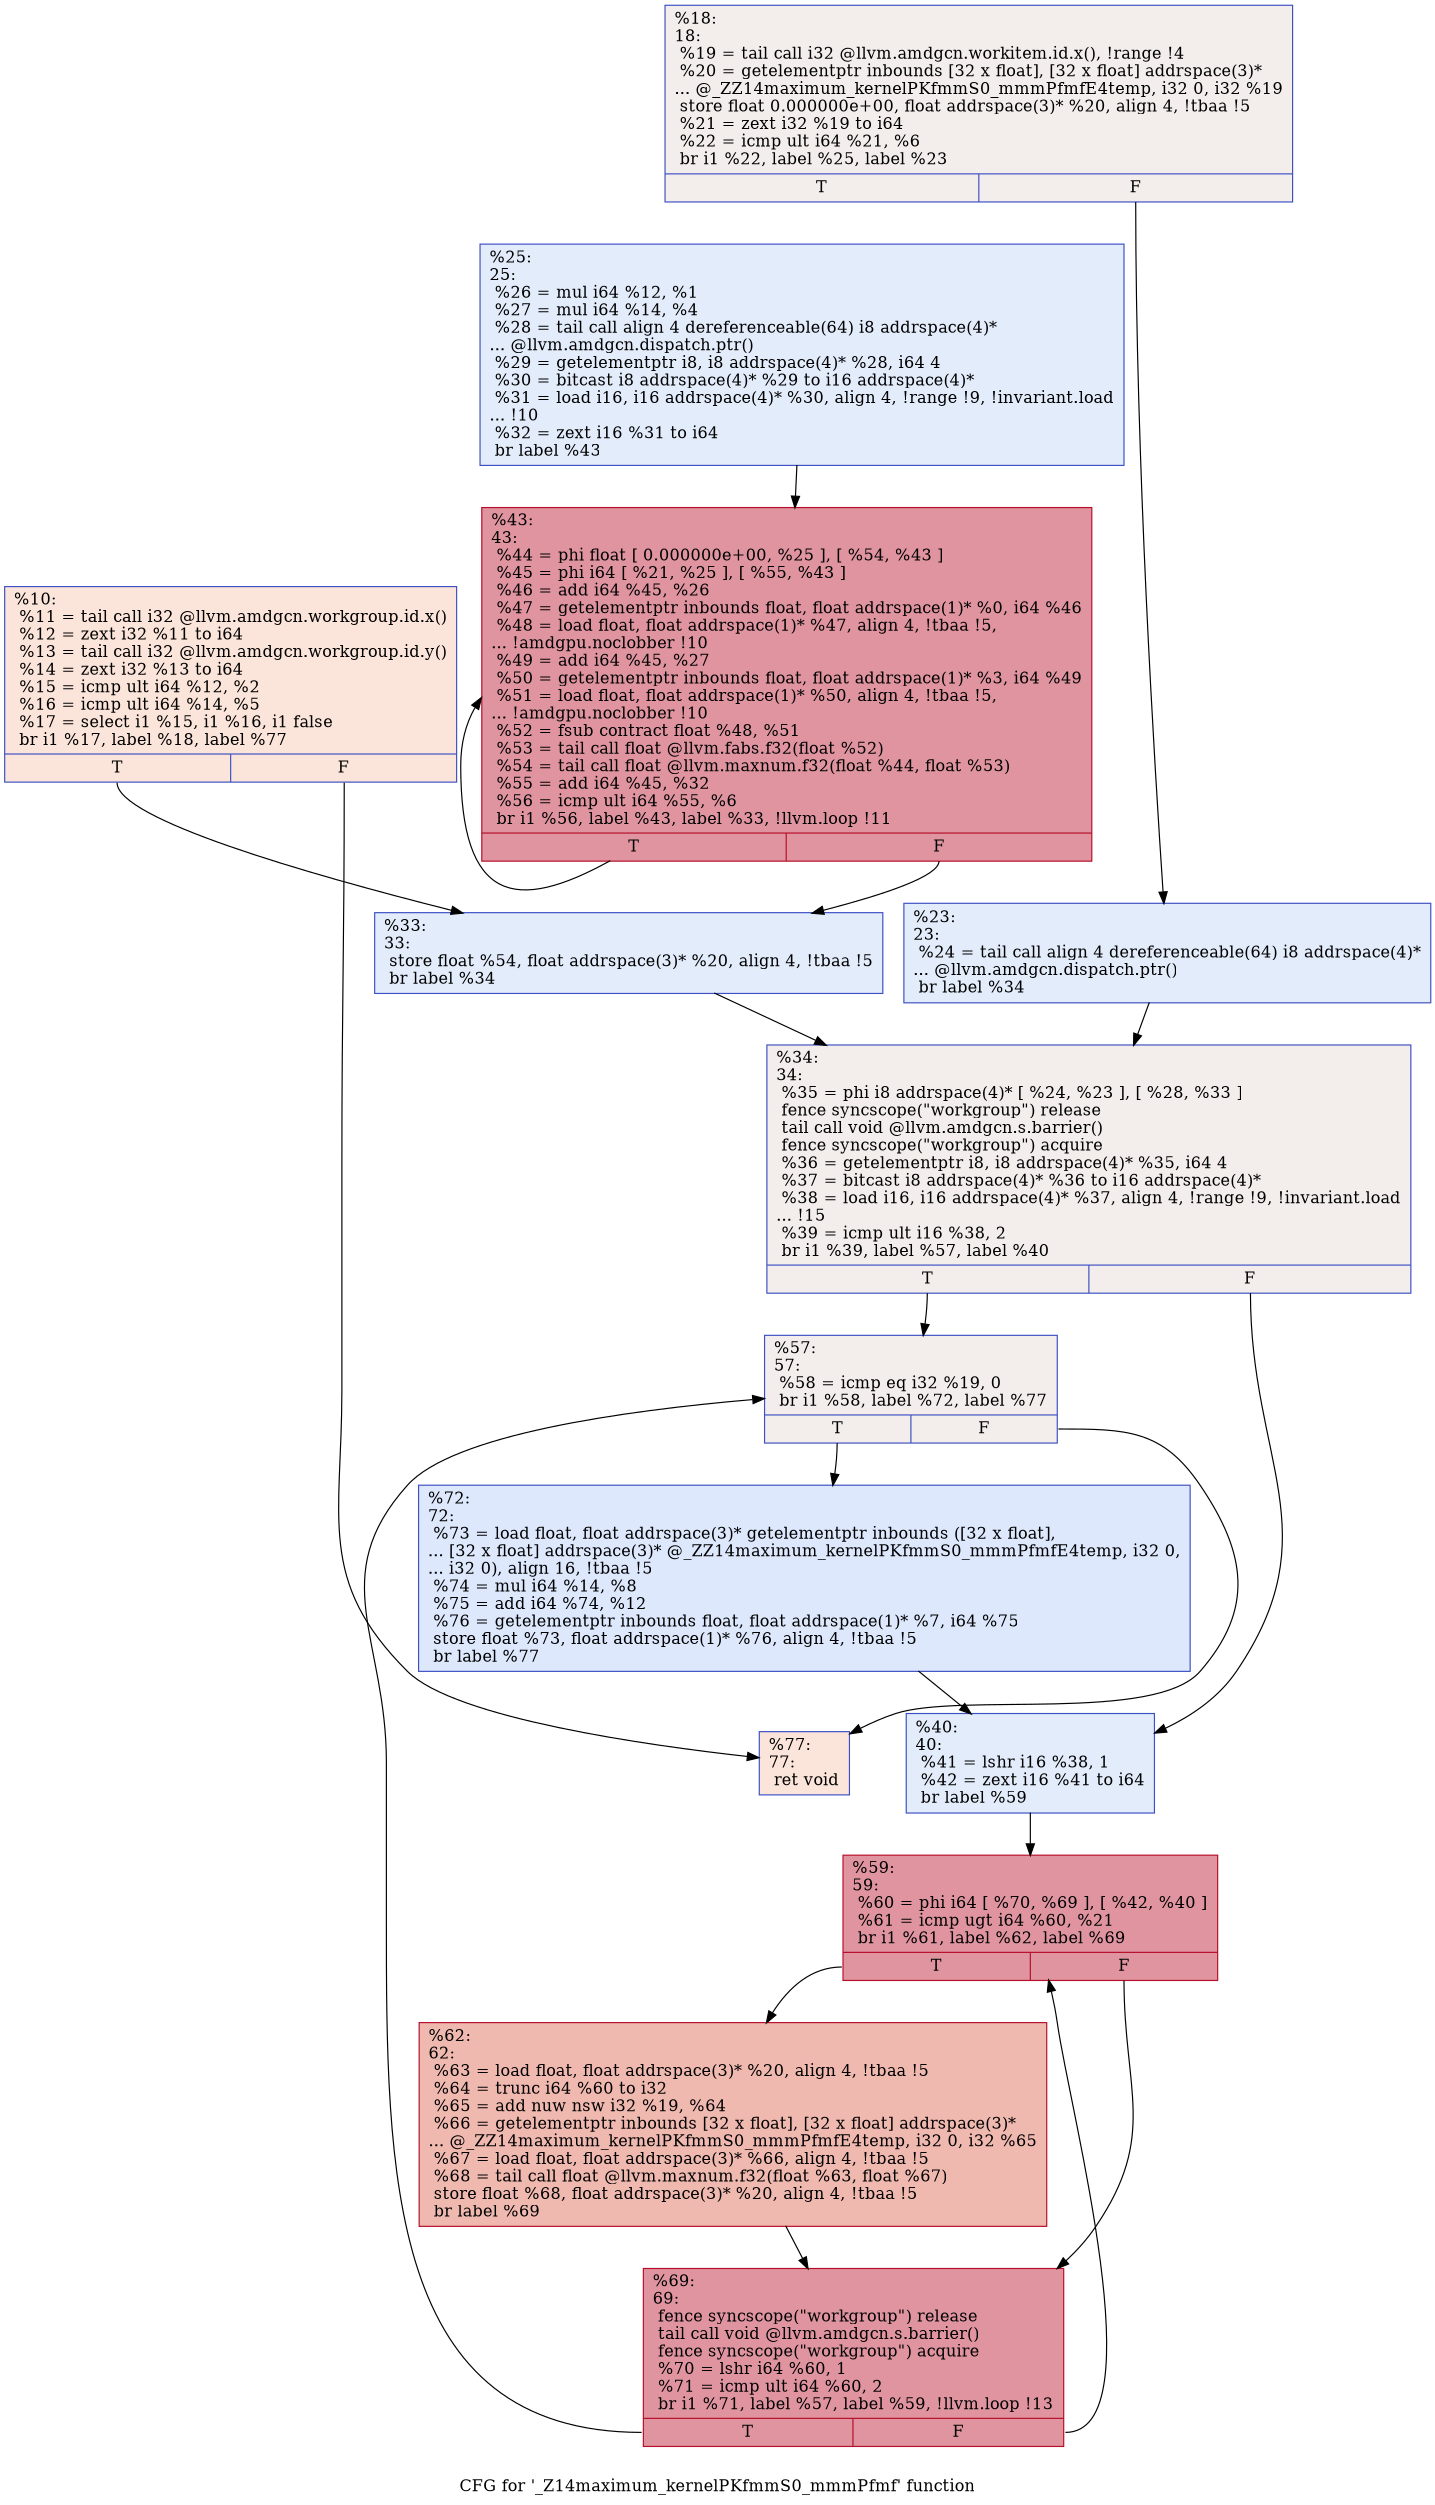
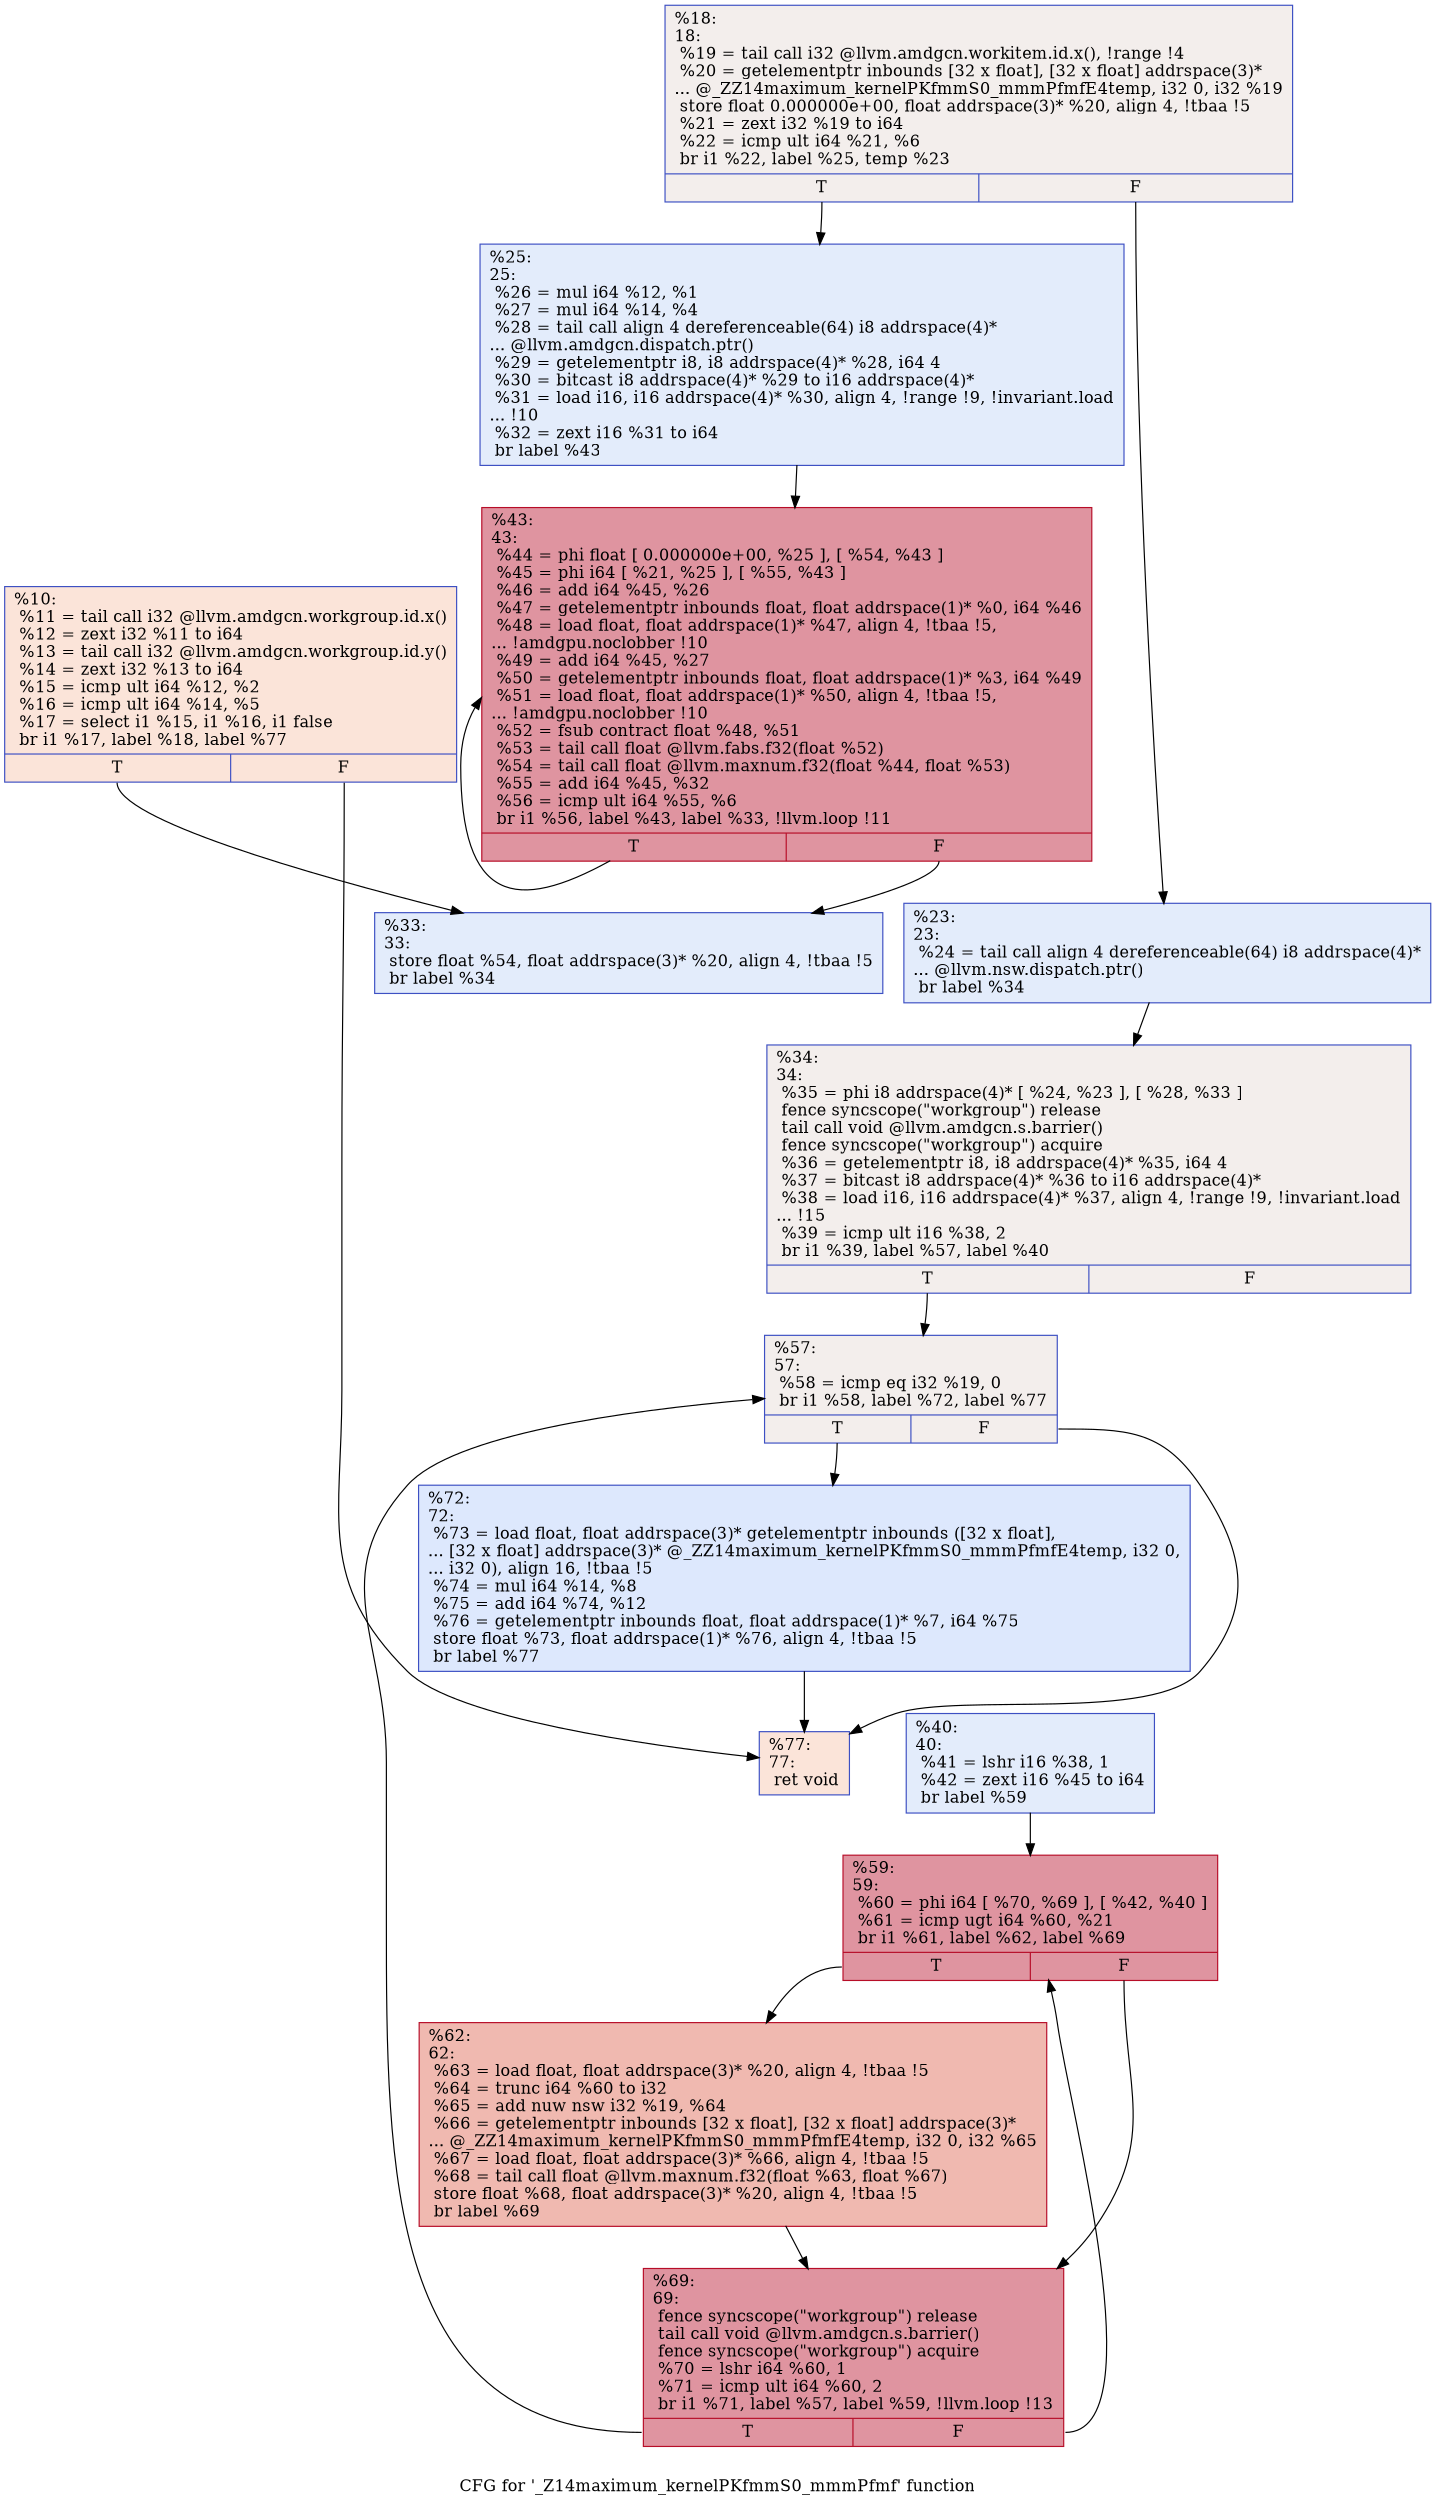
node "%18:": text "br i1 %22, label %25, label %23" -> "br i1 %22, label %25, temp %23"
edge "%18:" -> "%25:": added
node "%23:": text "... @llvm.amdgcn.dispatch.ptr()" -> "... @llvm.nsw.dispatch.ptr()"
edge "%33:" -> "%34:": removed
edge "%34:" -> "%40:": removed
edge "%72:" -> "%40:": now "%72:" -> "%77:"
node "%40:": text "%42 = zext i16 %41 to i64" -> "%42 = zext i16 %45 to i64"
